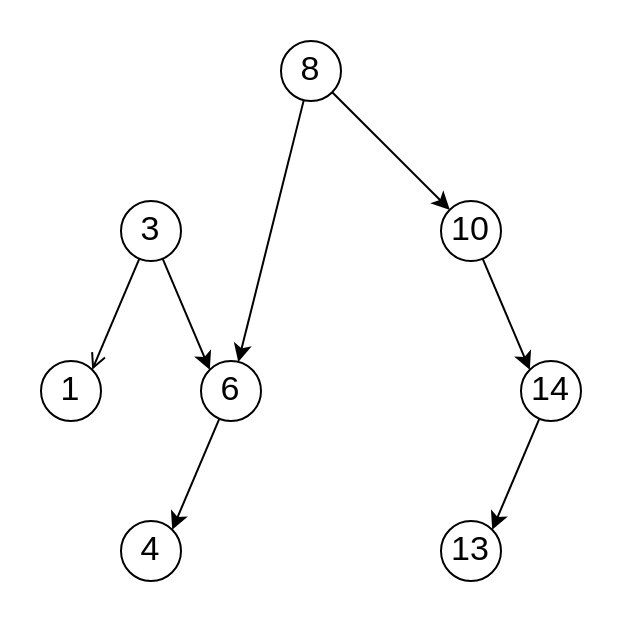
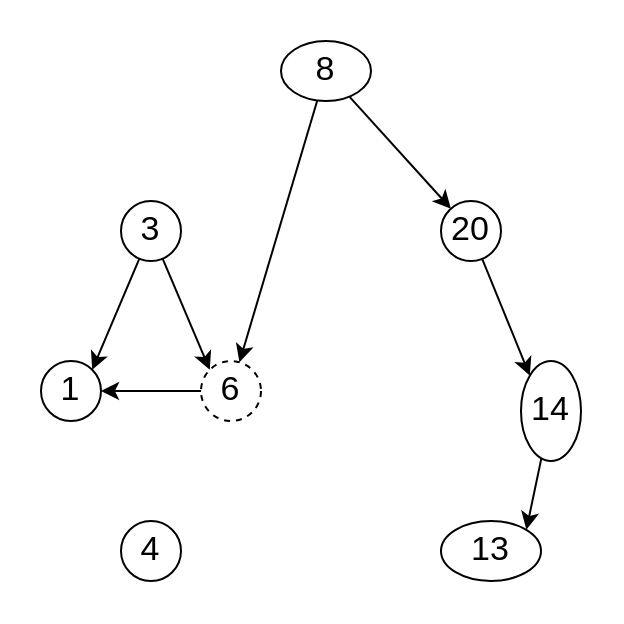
node "8": size 60x60 -> 90x60
node "10": label "10" -> "20"
edge "3" -> "1": arrowhead open -> classic
node "6": style solid -> dashed
node "14": size 60x60 -> 60x100
edge "6" -> "4": now "6" -> "1"
node "13": size 60x60 -> 100x60
